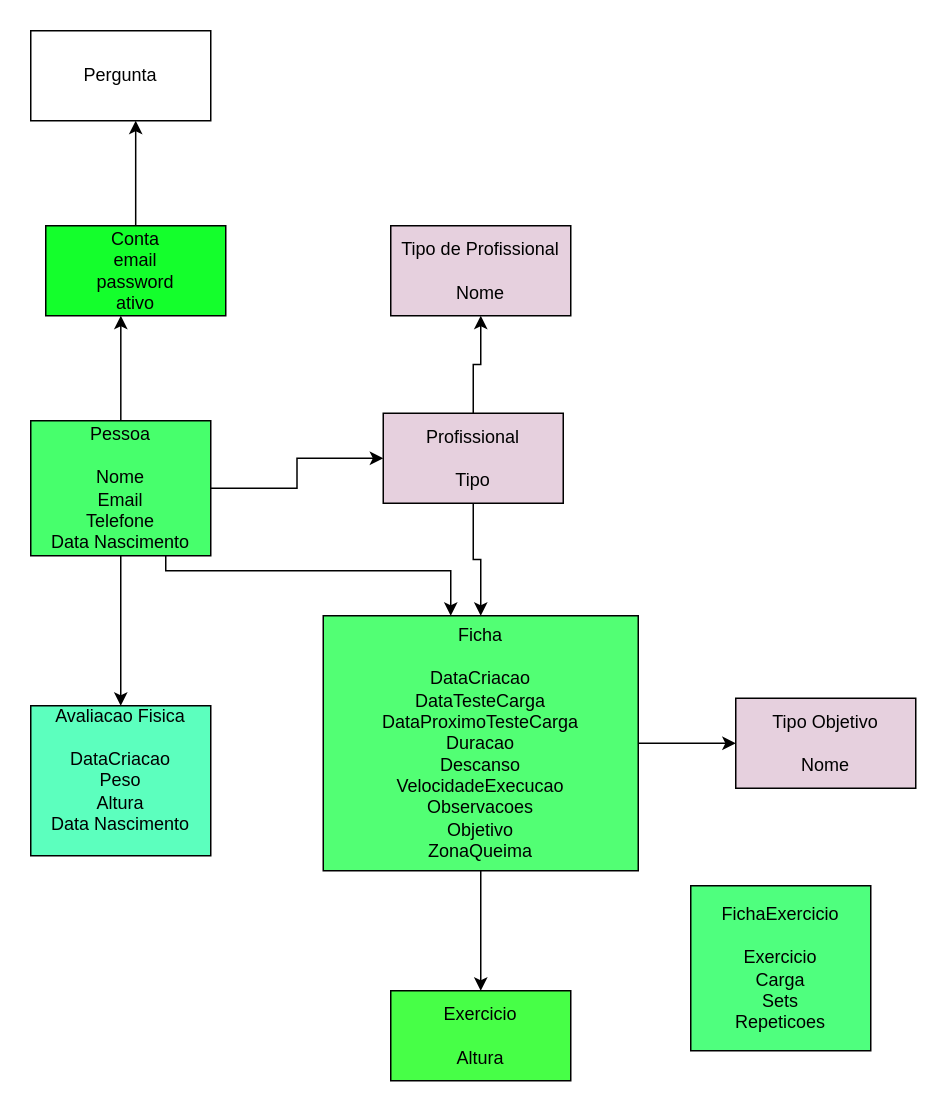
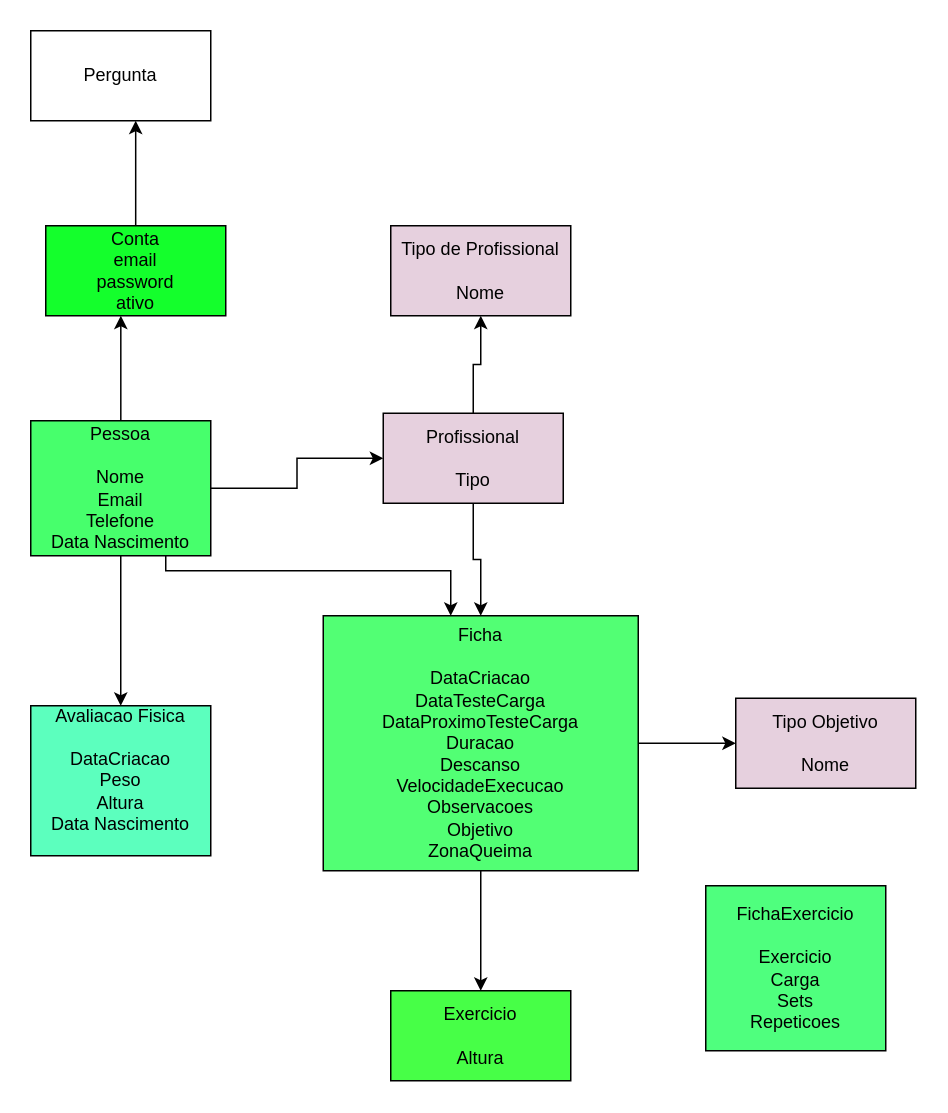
node "FichaExercicio Exercicio Carga Sets Repeticoes": moved (781, 968) -> (796, 968)
